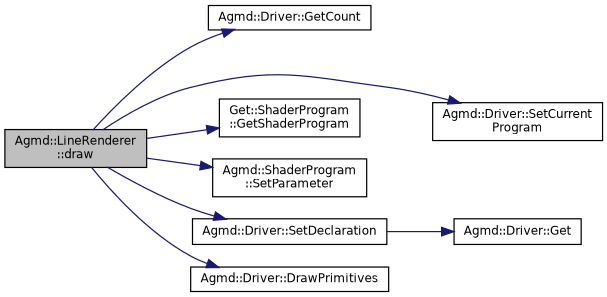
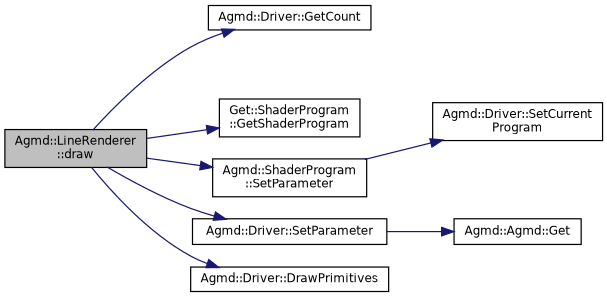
edge "Agmd::LineRenderer ::draw" -> "Agmd::Driver::SetCurrent Program": now "Agmd::ShaderProgram ::SetParameter" -> "Agmd::Driver::SetCurrent Program"
node "Agmd::Driver::SetDeclaration": label "Agmd::Driver::SetDeclaration" -> "Agmd::Driver::SetParameter"
node "Agmd::Driver::Get": label "Agmd::Driver::Get" -> "Agmd::Agmd::Get"
